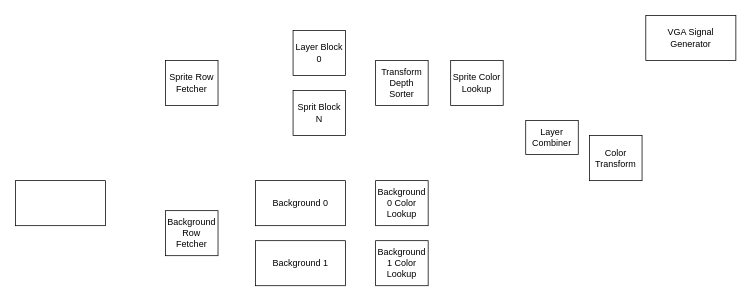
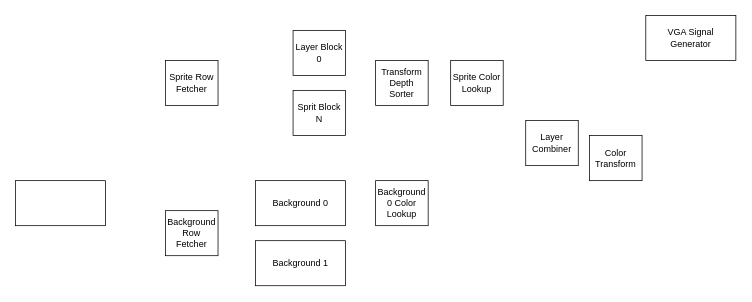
node "Layer Combiner": size 53x34 -> 53x45
node "Background 1 Color Lookup": removed
